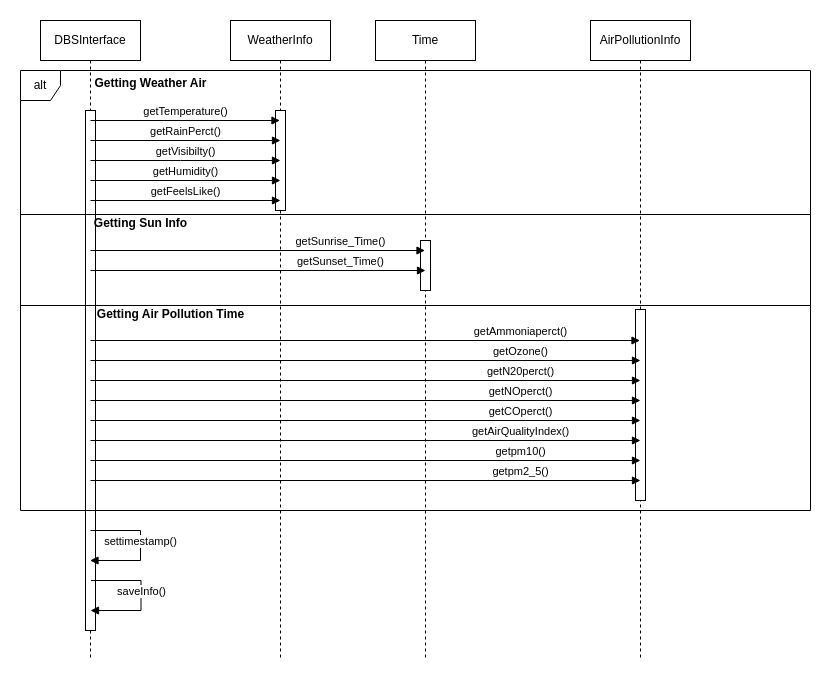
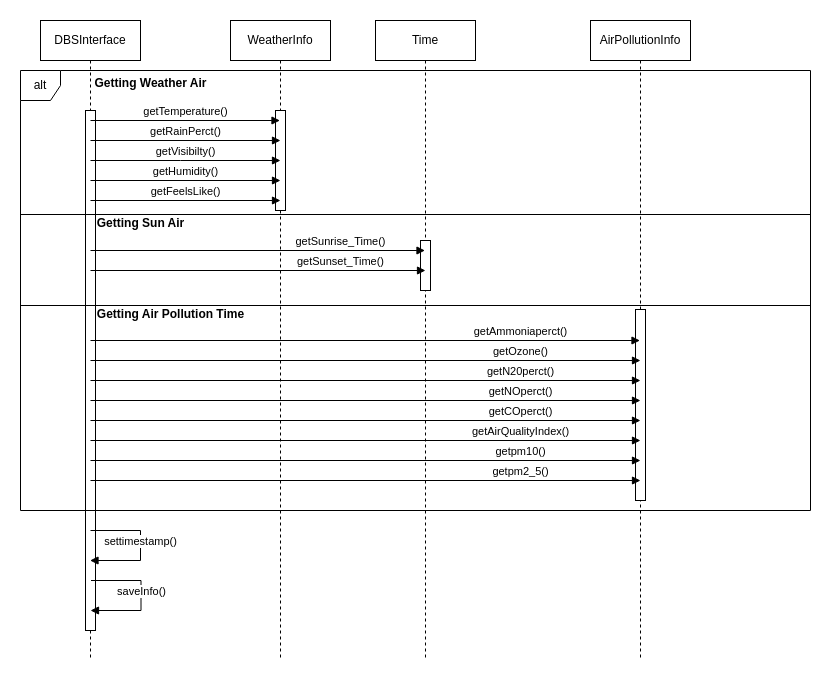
node "Getting Sun Info": label "Getting Sun Info" -> "Getting Sun Air"
